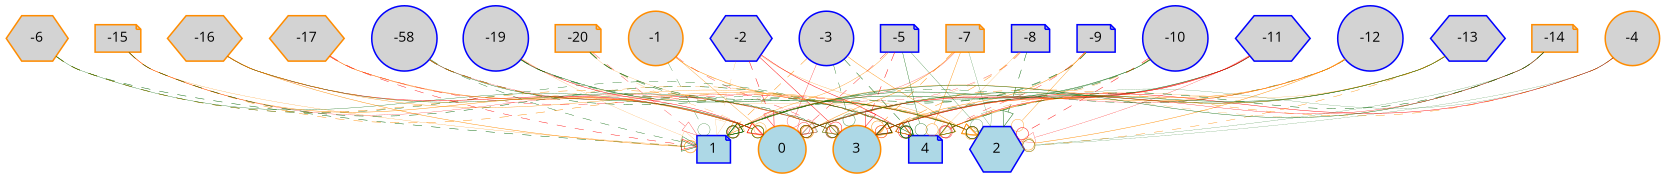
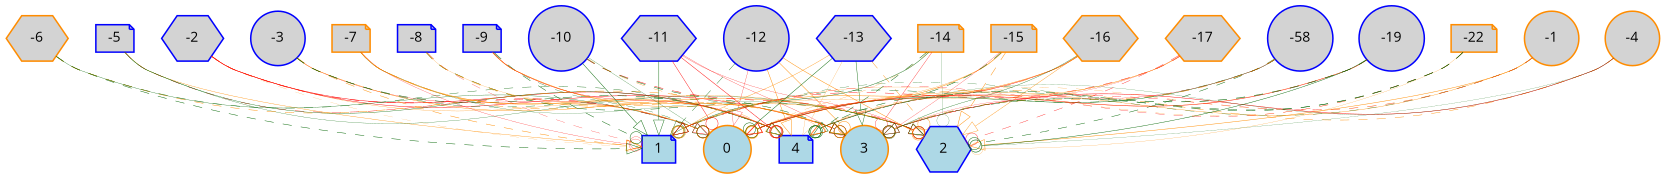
node "-20": label "-20" -> "-22"
edge "-5" -> "3": removed
edge "-9" -> "4": style dashed -> bold
